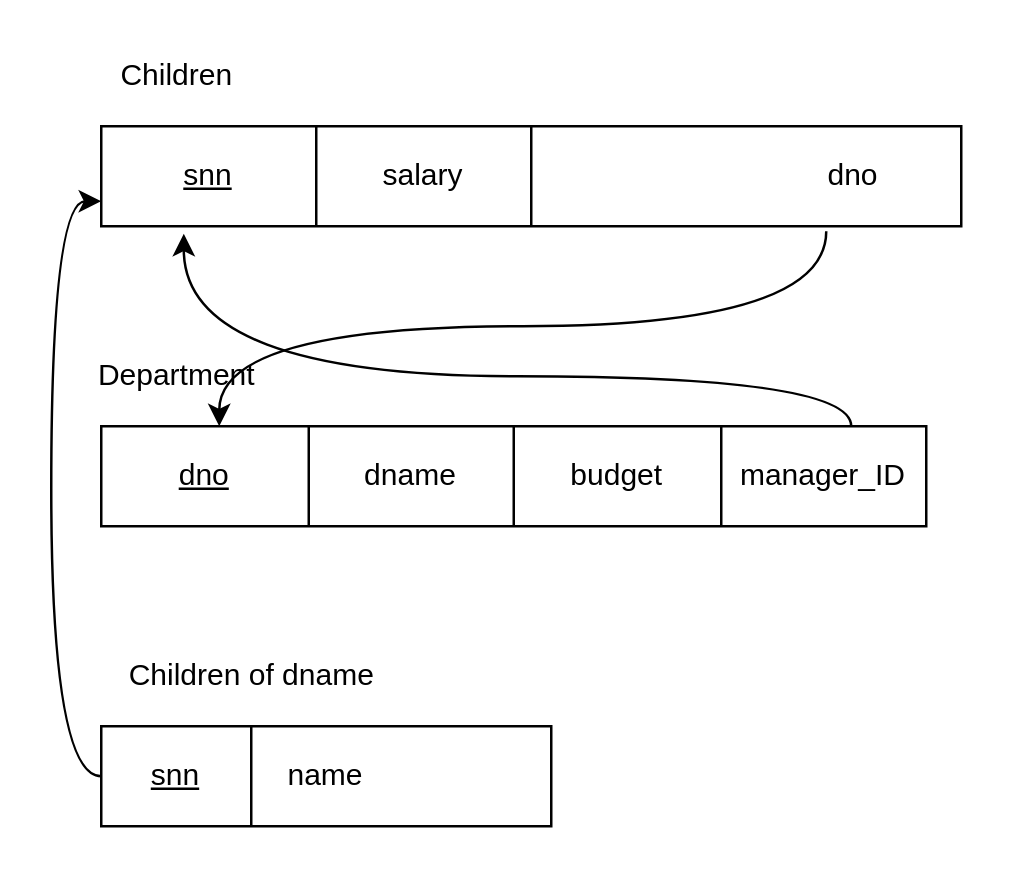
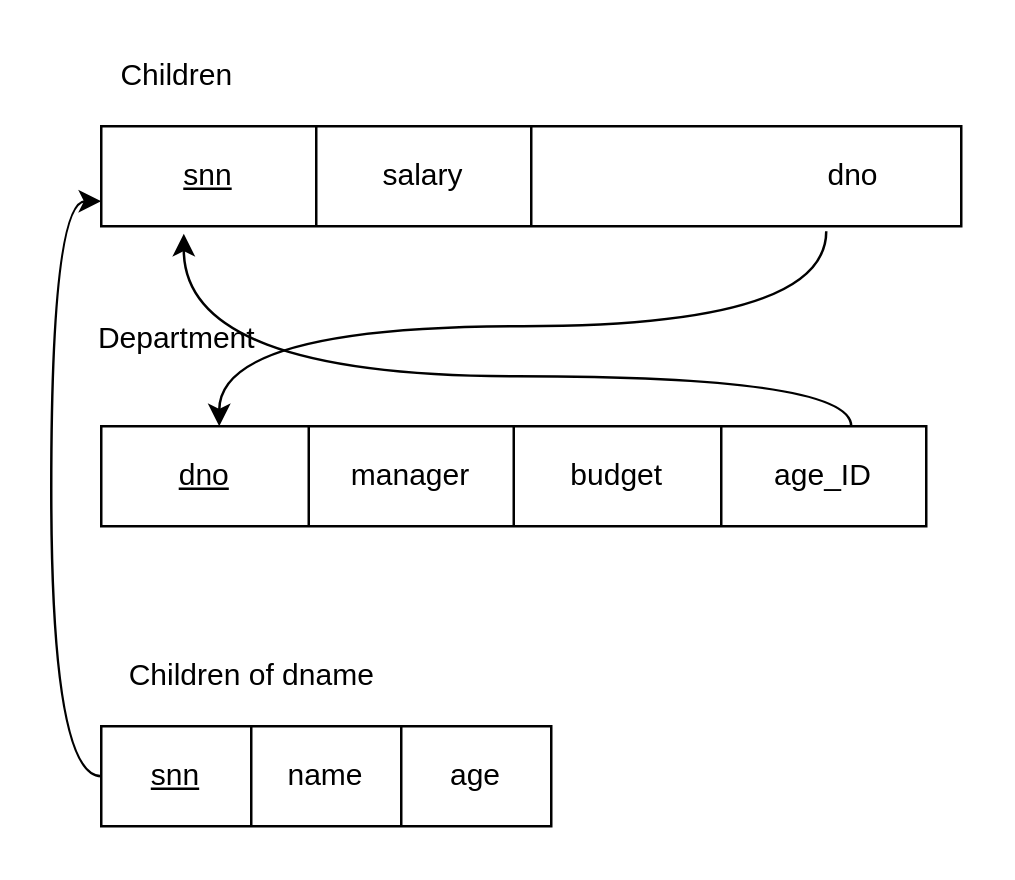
node "Department": moved (176, 376) -> (176, 339)
node "dname": label "dname" -> "manager"
node "manager_ID": label "manager_ID" -> "age_ID"
node "age": added
